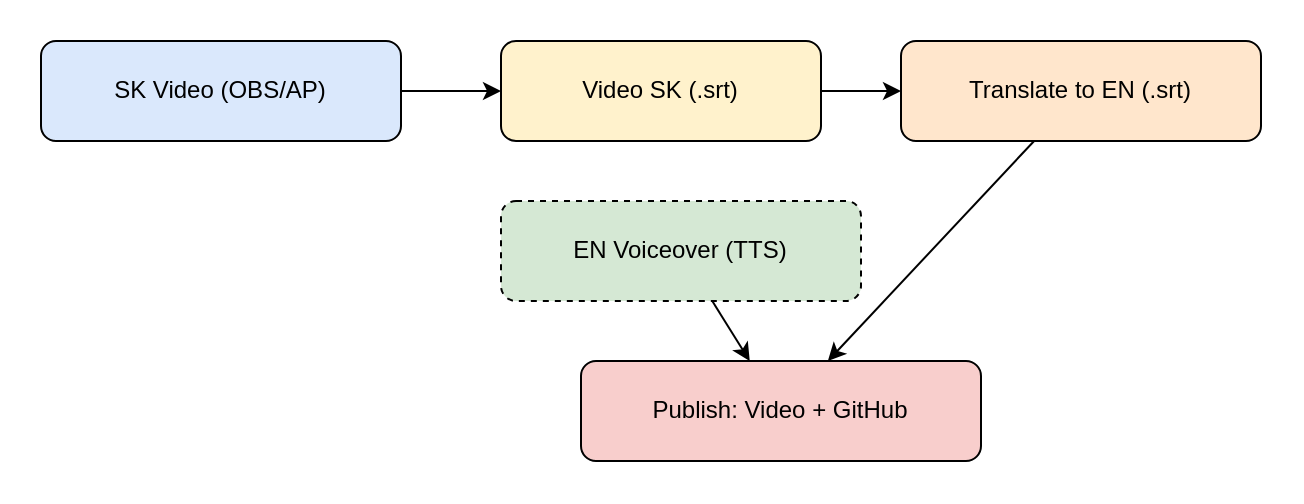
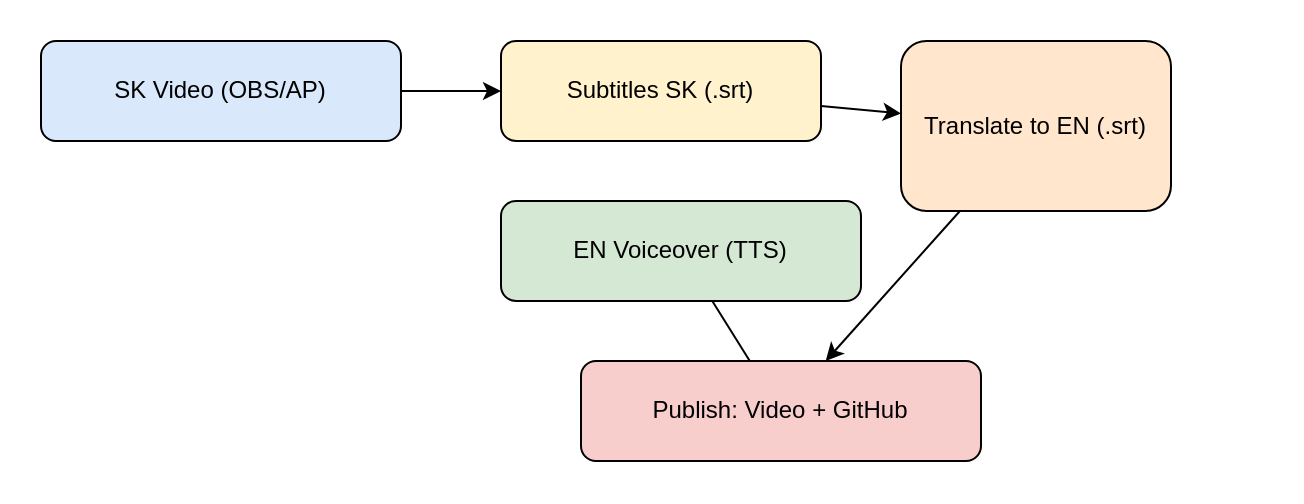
node "Video SK (.srt)": label "Video SK (.srt)" -> "Subtitles SK (.srt)"
node "Translate to EN (.srt)": size 360x100 -> 270x170
node "EN Voiceover (TTS)": style dashed -> solid
edge "EN Voiceover (TTS)" -> "Publish: Video + GitHub": arrowhead classic -> none
